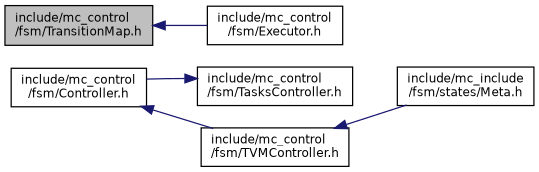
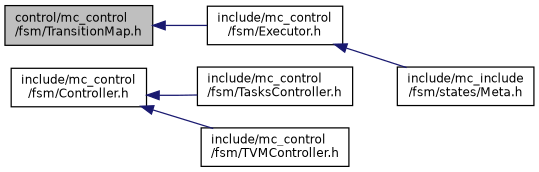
node "include/mc_control /fsm/TransitionMap.h": label "include/mc_control /fsm/TransitionMap.h" -> "control/mc_control /fsm/TransitionMap.h"
edge "include/mc_control /fsm/Controller.h" -> "include/mc_control /fsm/TasksController.h": reversed
edge "include/mc_include /fsm/states/Meta.h" -> "include/mc_control /fsm/TVMController.h": now "include/mc_include /fsm/states/Meta.h" -> "include/mc_control /fsm/Executor.h"
